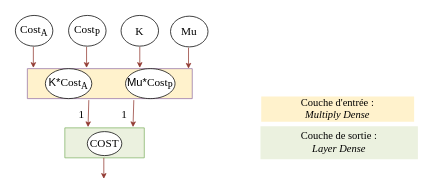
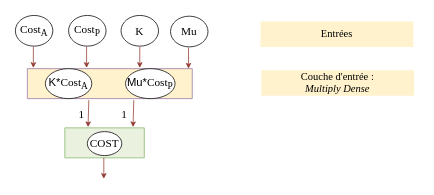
node "Entrées": added
node "Couche d'entrée : Multiply Dense": moved (338, 109) -> (338, 83)
node "Couche de sortie : Layer Dense": removed
